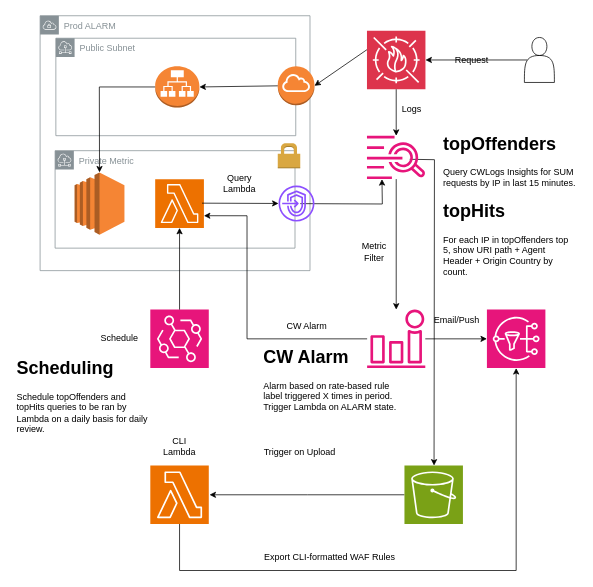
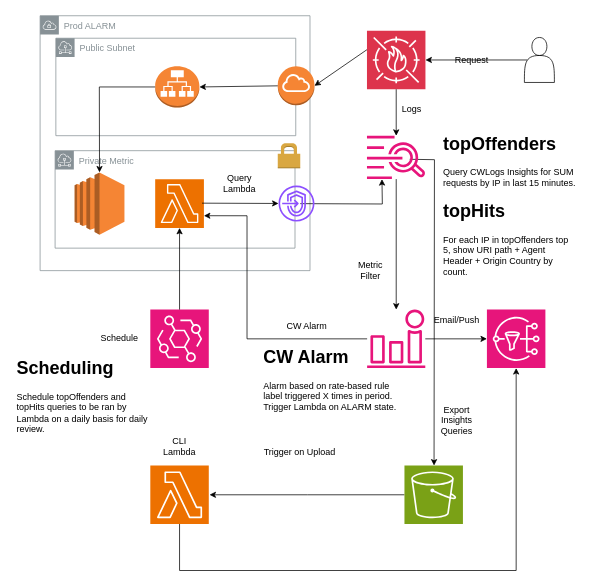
node "Metric Filter": moved (375, 252) -> (371, 270)
node "Export Insights Queries": added
node "Export CLI-formatted WAF Rules": removed
